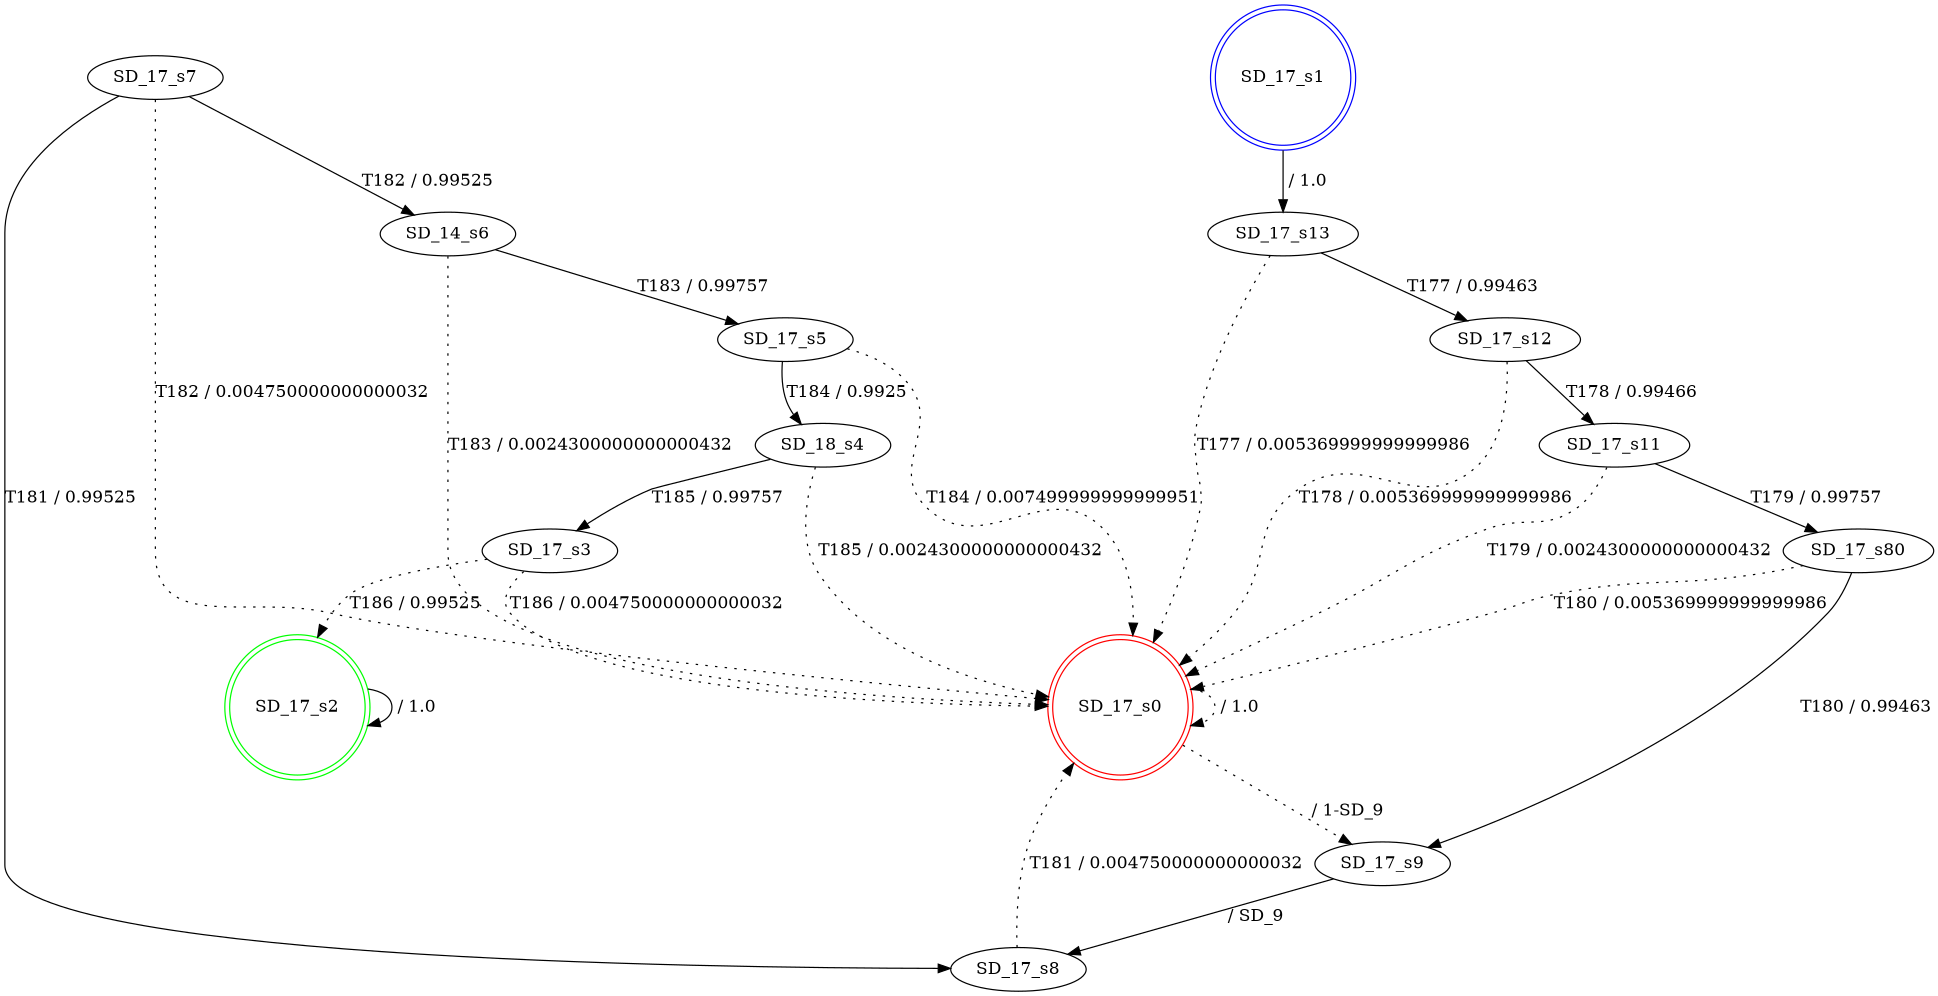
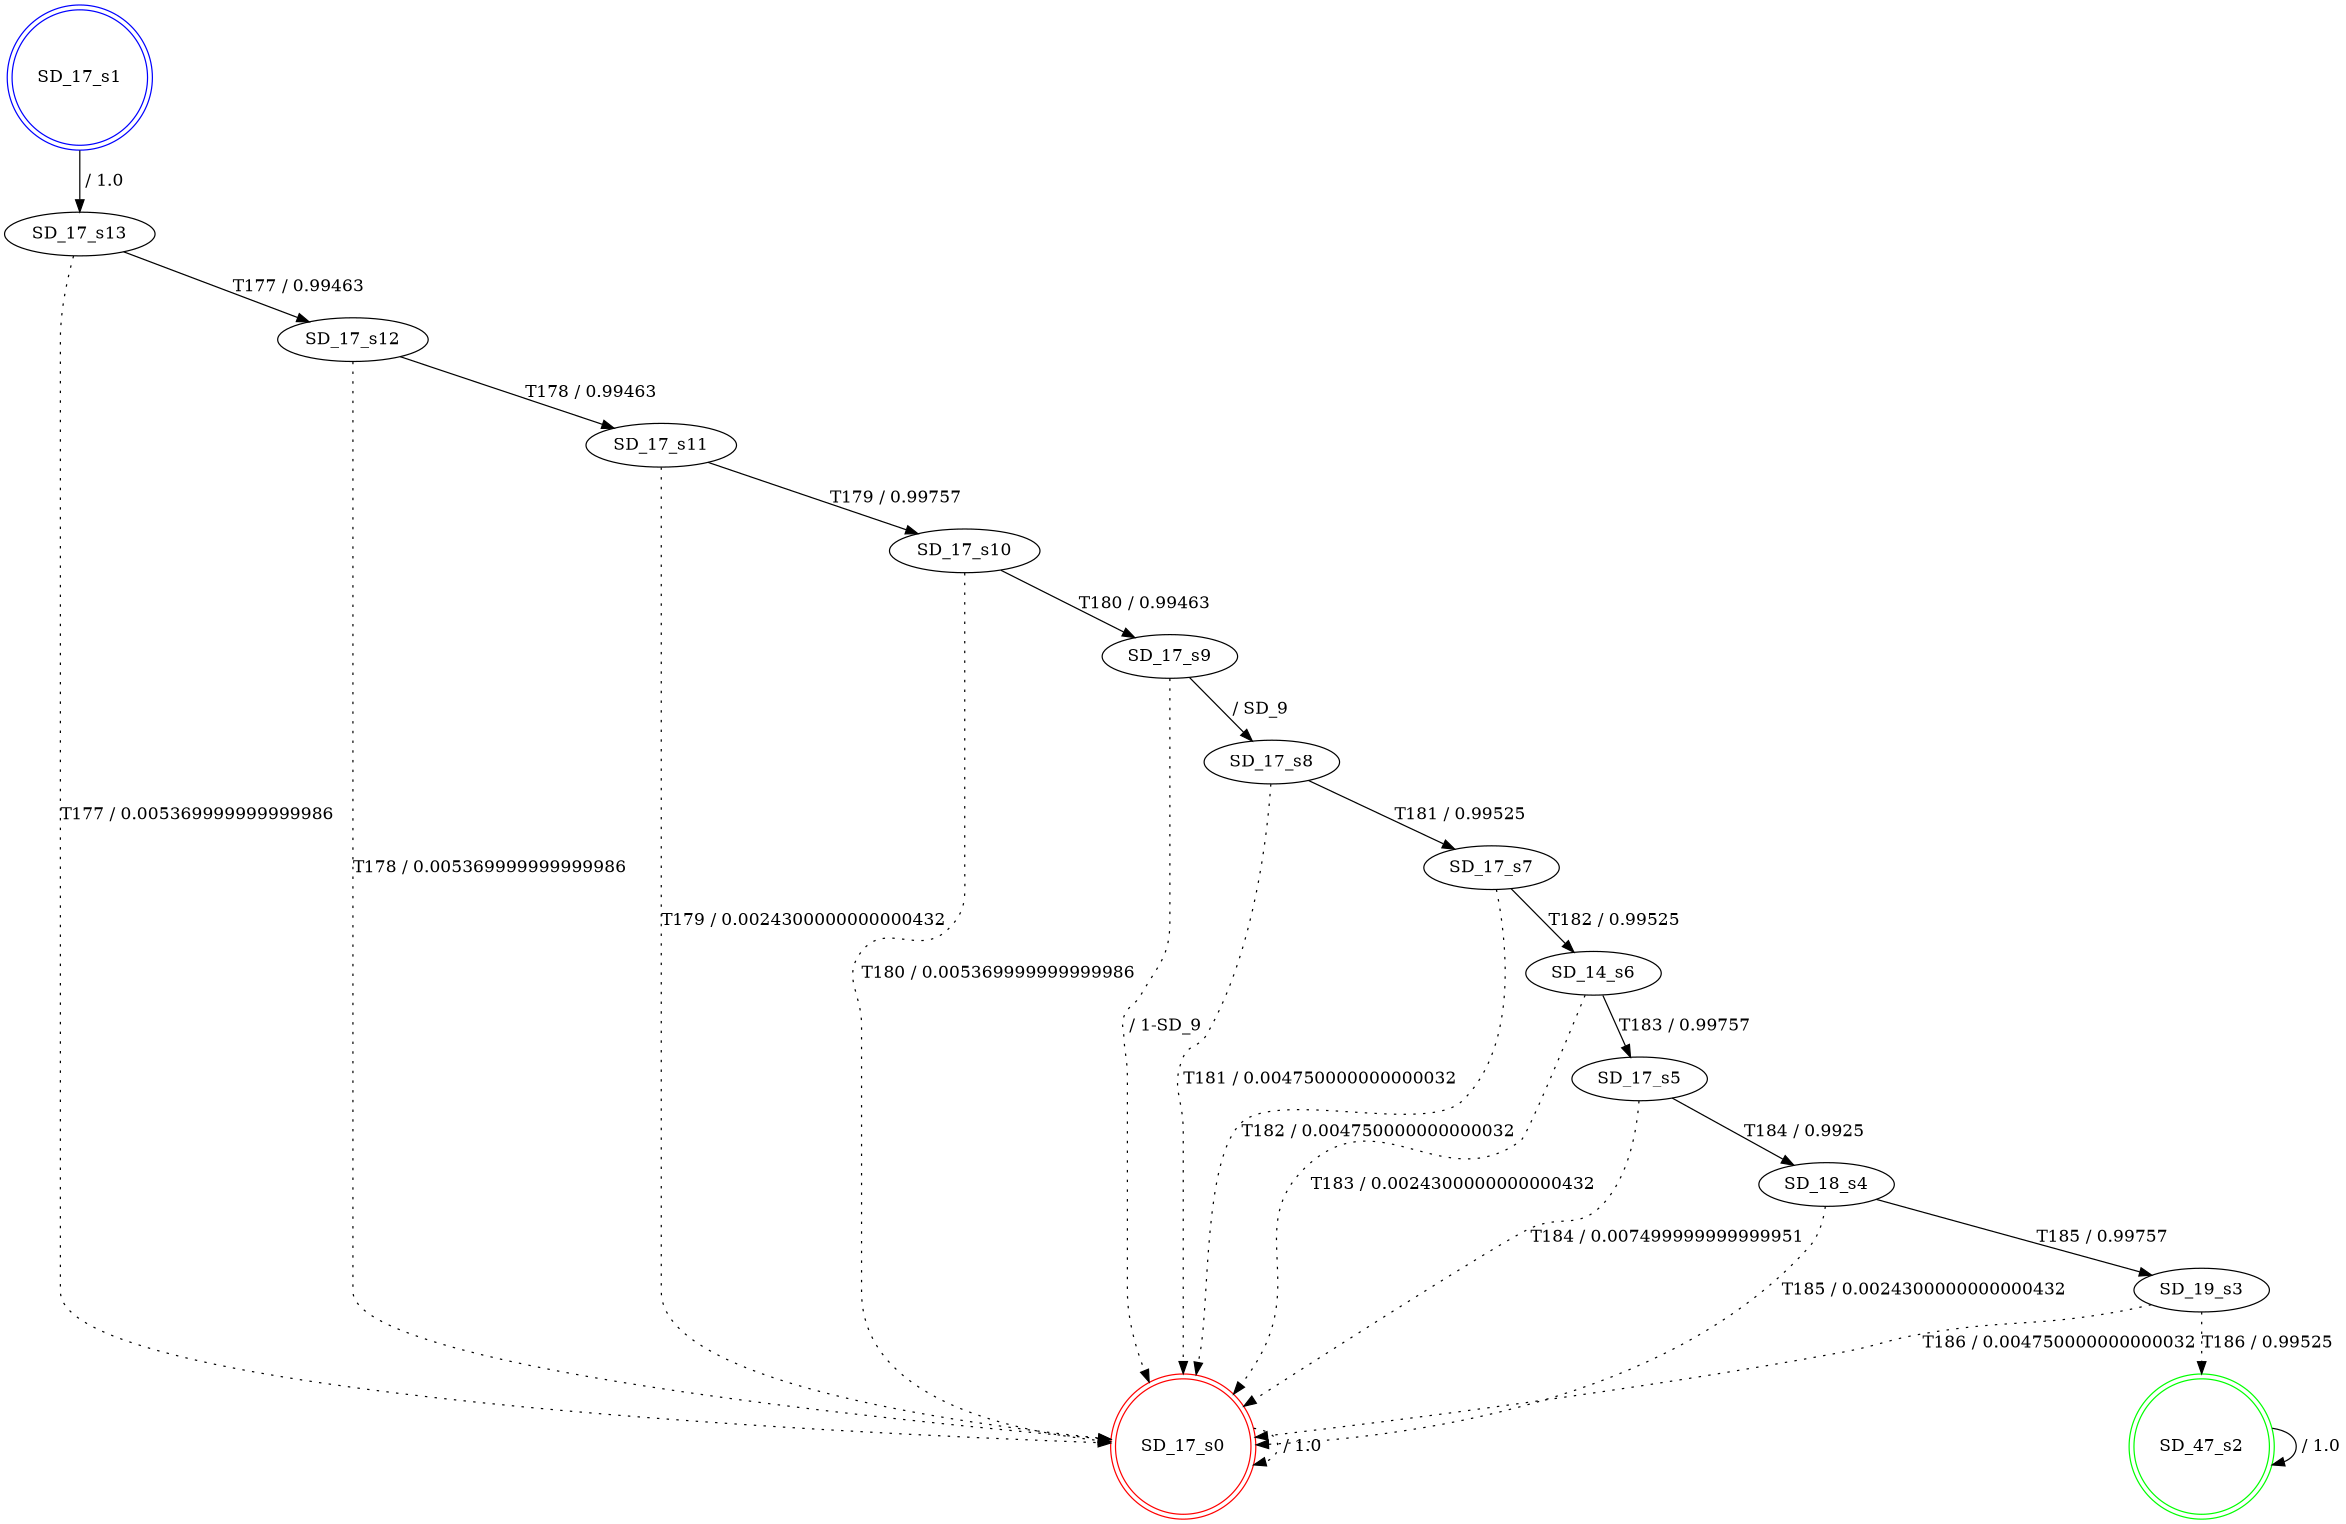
edge "SD_17_s12" -> "SD_17_s11": label "T178 / 0.99466" -> "T178 / 0.99463"
node "SD_17_s3": label "SD_17_s3" -> "SD_19_s3"
node "SD_17_s80": label "SD_17_s80" -> "SD_17_s10"
node "SD_17_s2": label "SD_17_s2" -> "SD_47_s2"
edge "SD_17_s0" -> "SD_17_s9": reversed
edge "SD_17_s7" -> "SD_17_s8": reversed
